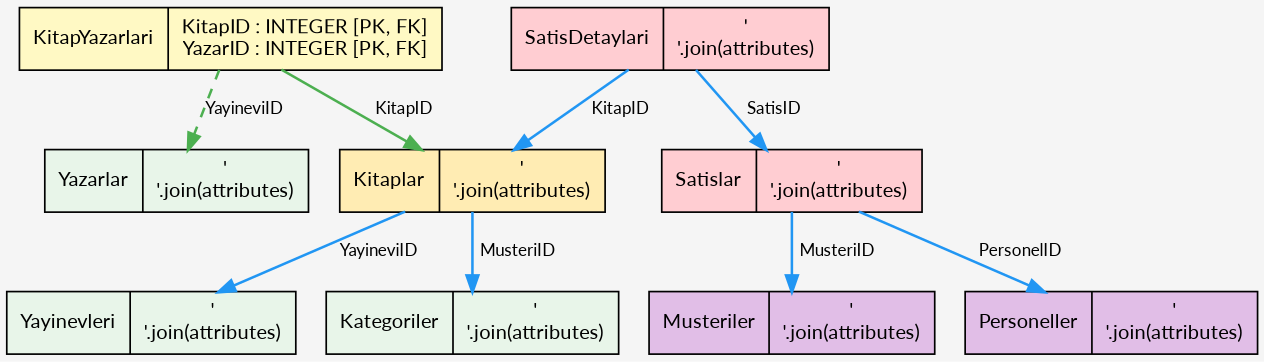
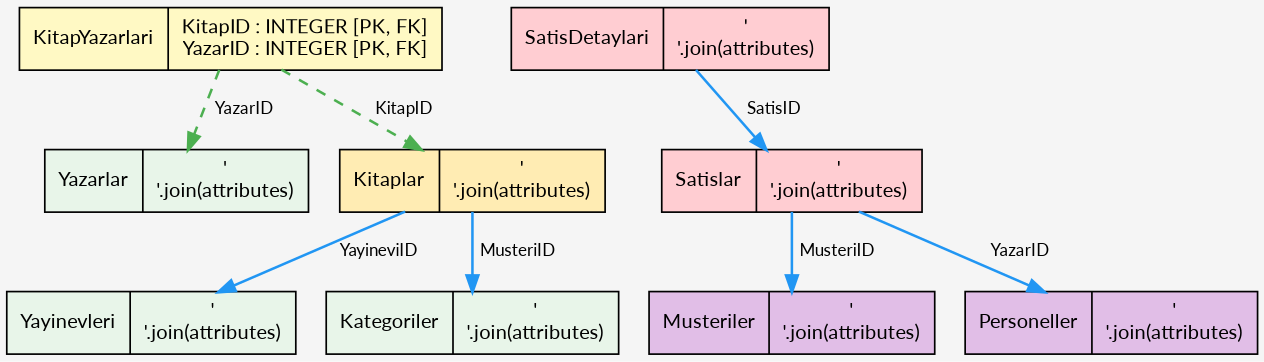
edge "SatisDetaylari" -> "Kitaplar": removed, label "KitapID"
edge "KitapYazarlari" -> "Kitaplar": style solid -> dashed
edge "KitapYazarlari" -> "Yazarlar": label "  YayineviID  " -> "  YazarID  "
edge "Satislar" -> "Personeller": label "  PersonelID  " -> "  YazarID  "
